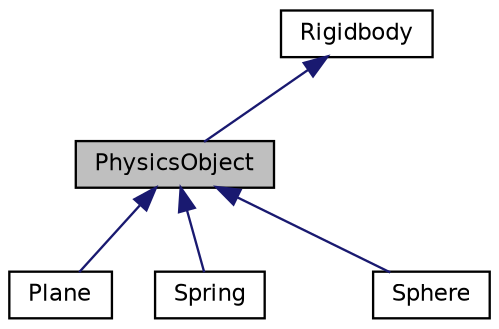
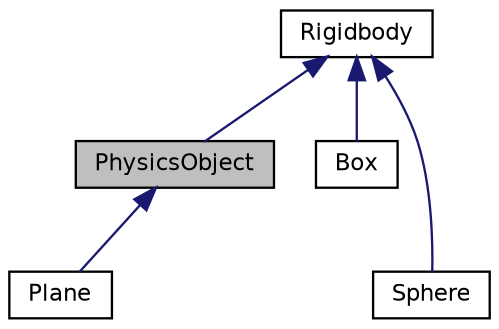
node "Box": added
edge "Sphere" -> "PhysicsObject": now "Sphere" -> "Rigidbody"
node "Spring": removed
